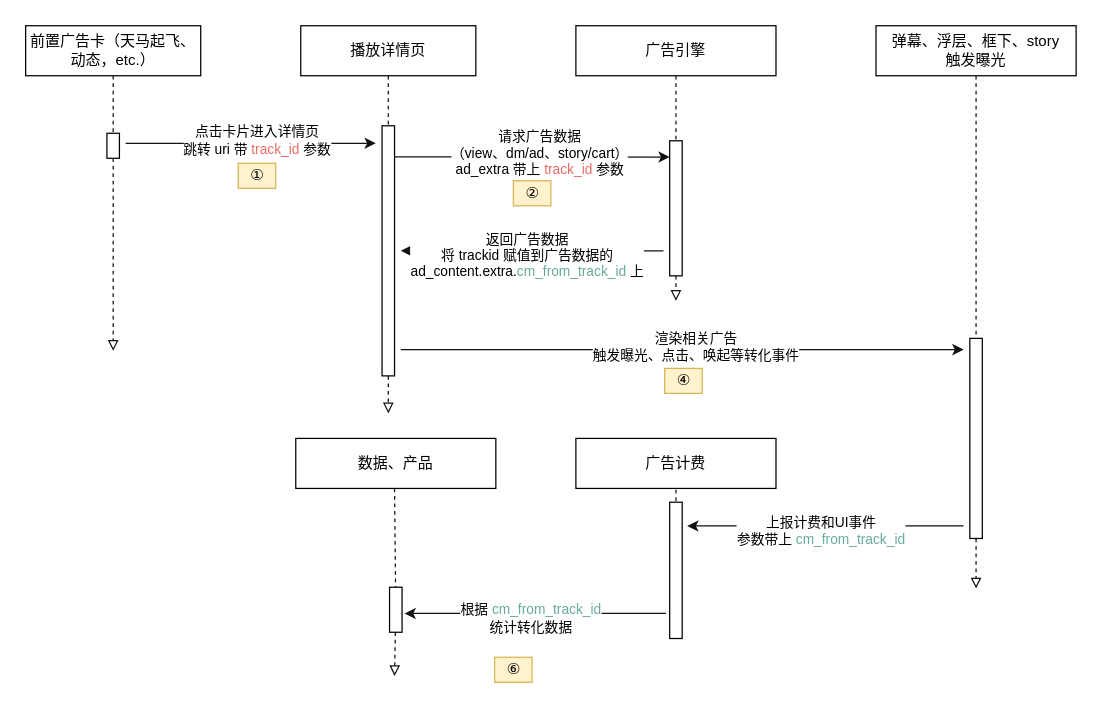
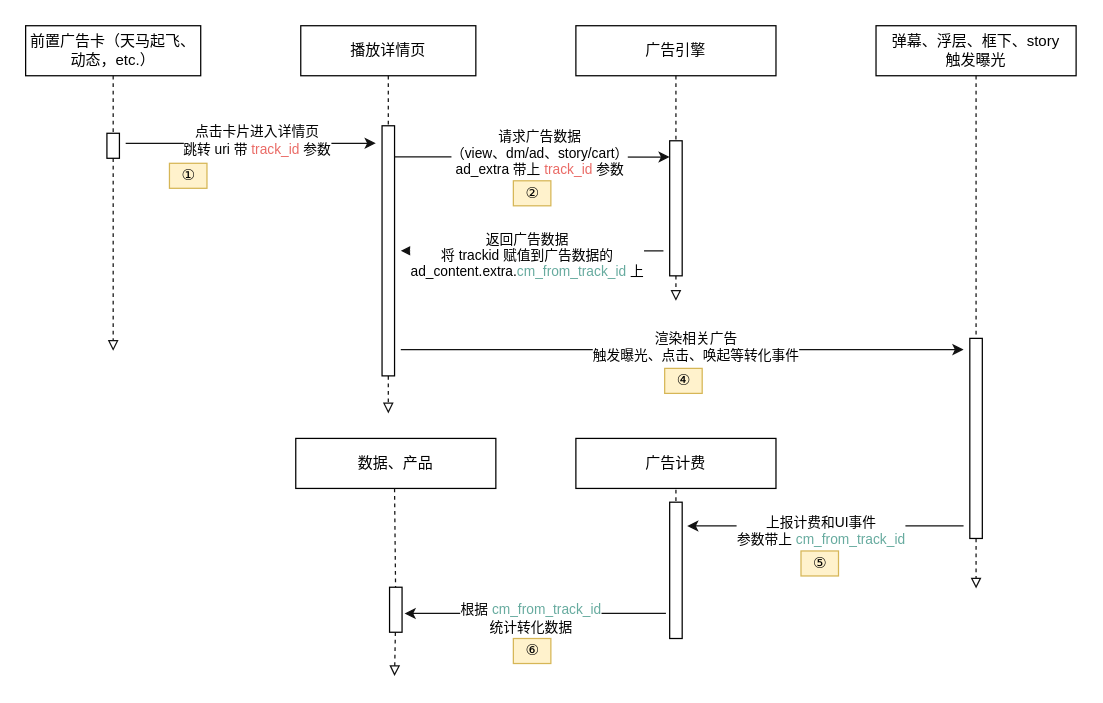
node "①": moved (257, 176) -> (188, 176)
node "⑤": added
node "⑥": moved (513, 669) -> (532, 651)
